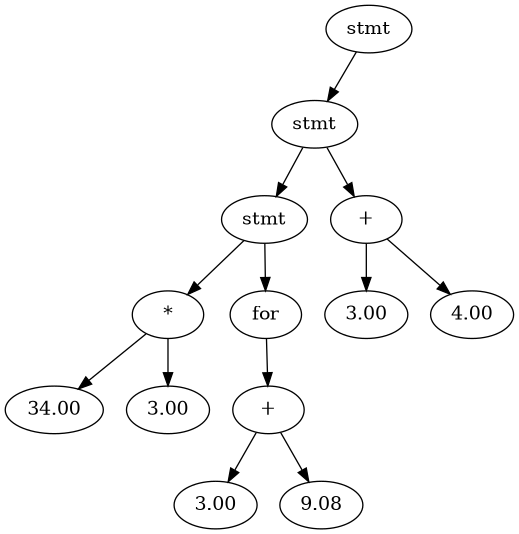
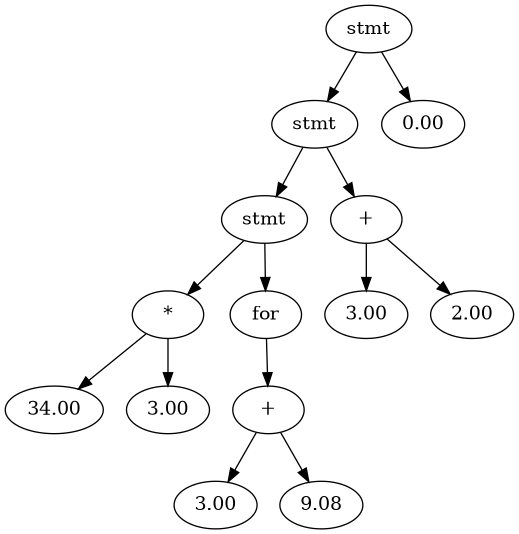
node "0.00": added
node "4.00": label "4.00" -> "2.00"
